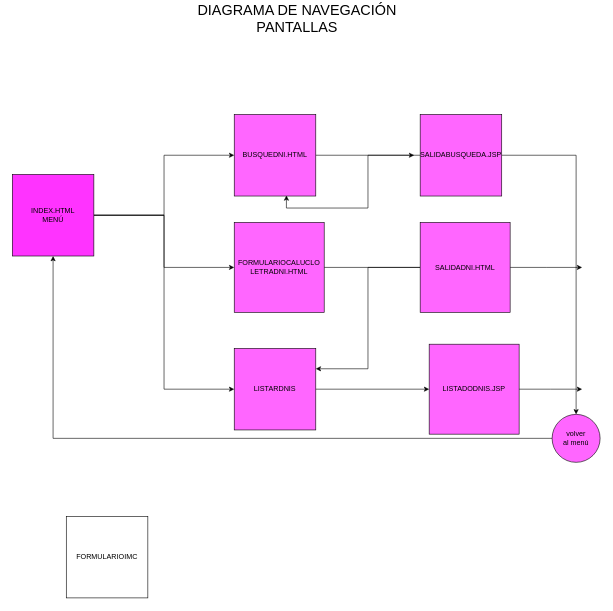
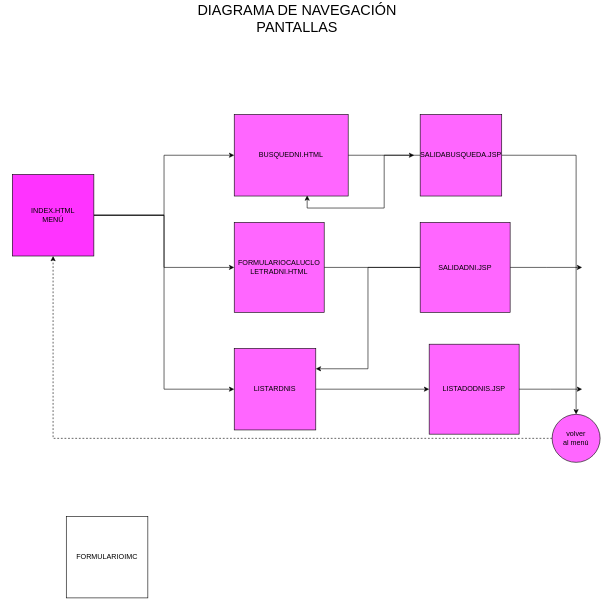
node "BUSQUEDNI.HTML": size 82x82 -> 114x82
node "SALIDADNI.HTML": label "SALIDADNI.HTML" -> "SALIDADNI.JSP"
edge "volver al menú" -> "INDEX.HTML MENÚ": style solid -> dashed
